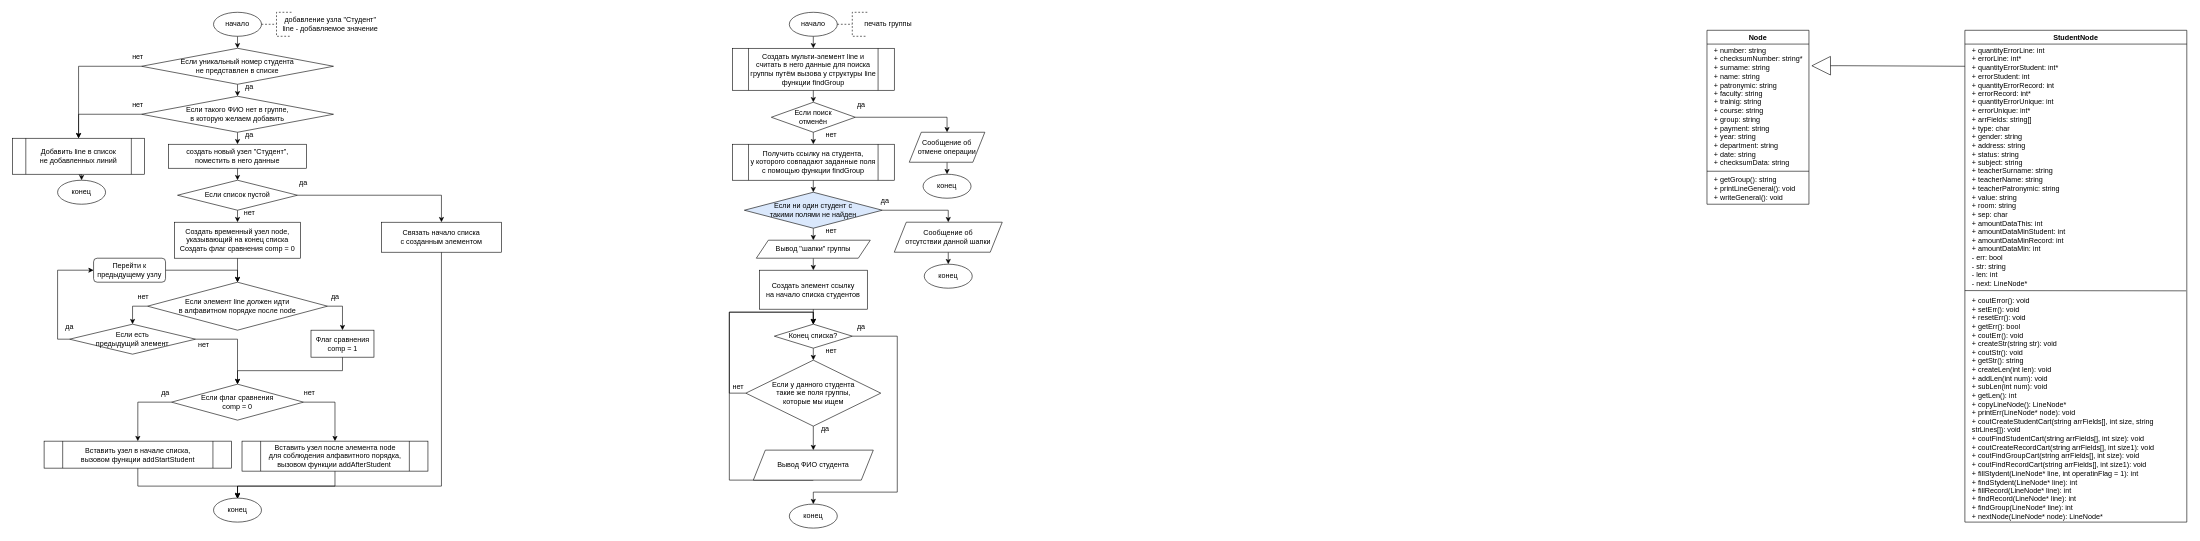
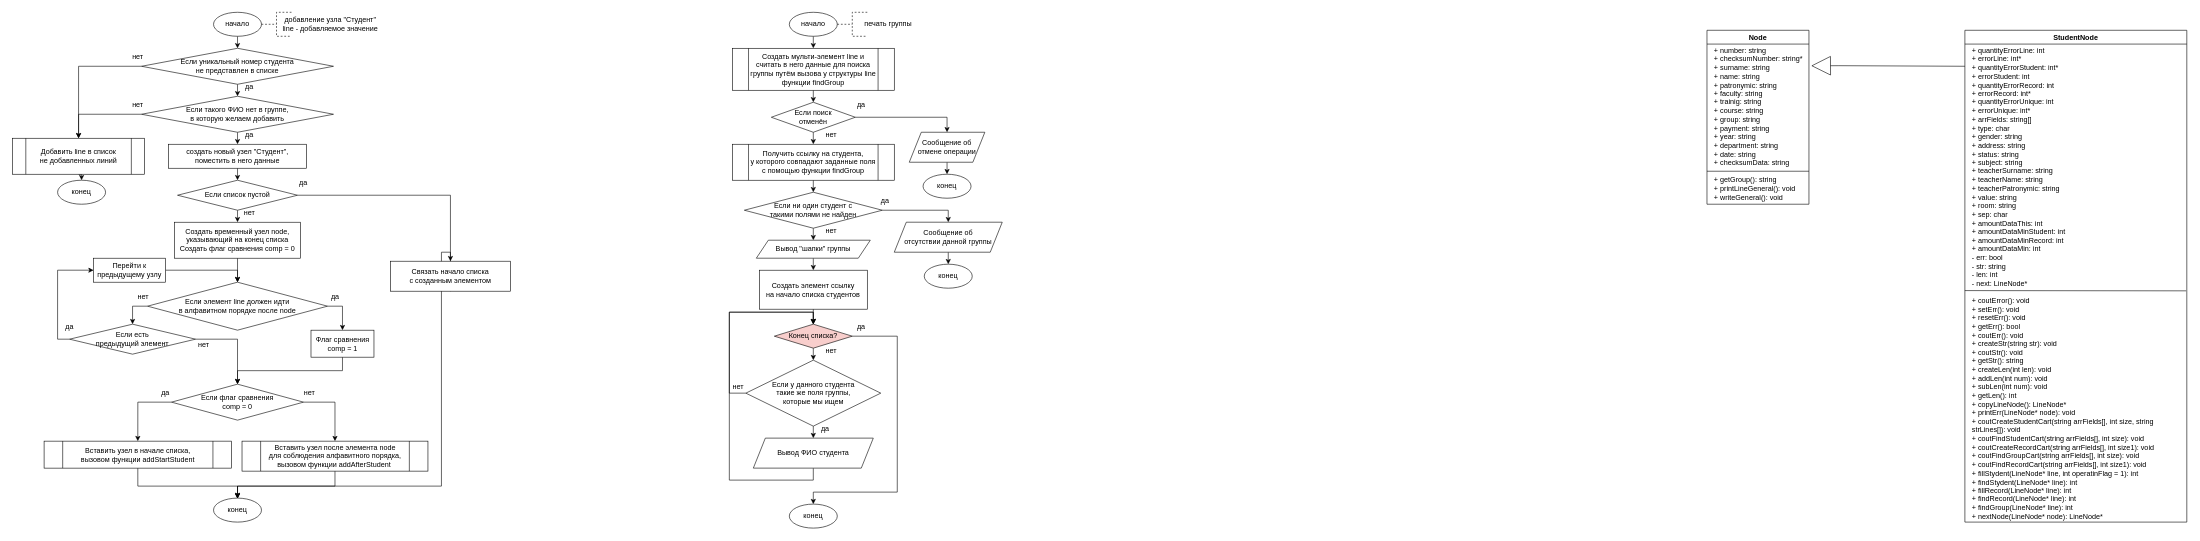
node "Если ни один студент с такими полями не найден": fillcolor #dae8fc -> #ffffff
node "Связать начало списка с созданным элементом": moved (441, 237) -> (450, 276)
node "Сообщение об отсутствии данной шапки": label "Сообщение об отсутствии данной шапки" -> "Сообщение об отсутствии данной группы"
node "Перейти к предыдущему узлу": shape rounded rectangle -> rectangle
node "Конец списка?": fillcolor #ffffff -> #f8cecc
node "Вывод ФИО студента": moved (813, 465) -> (813, 453)
